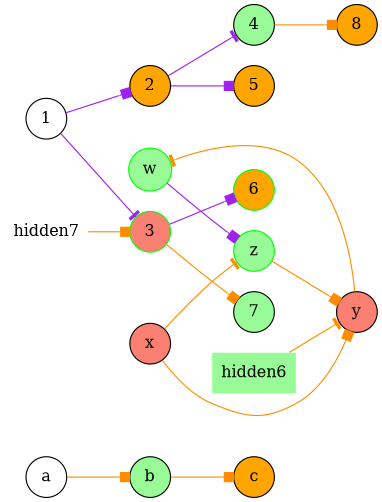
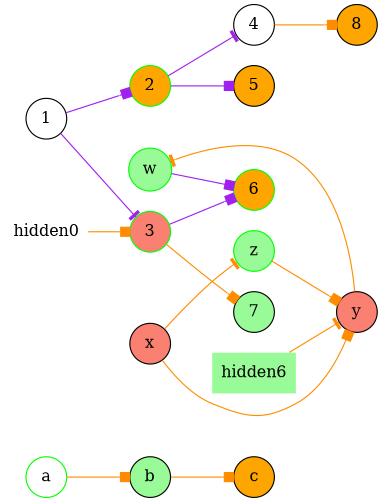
node "4": fillcolor palegreen -> white
node "2": color black -> green
edge "w" -> "z": now "w" -> "6"
node "hidden7": label "hidden7" -> "hidden0"
node "a": color black -> green
